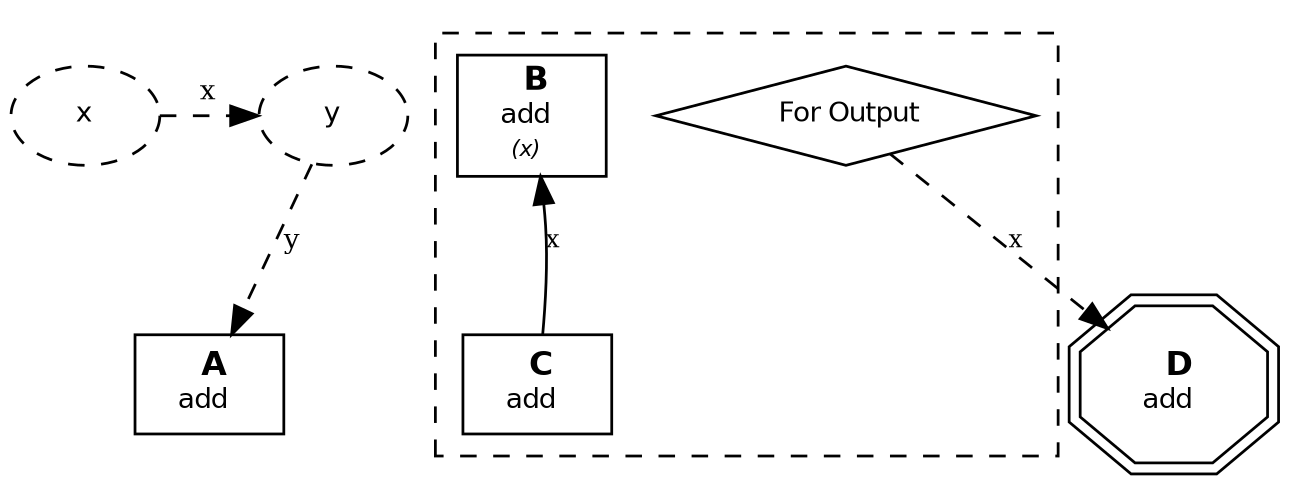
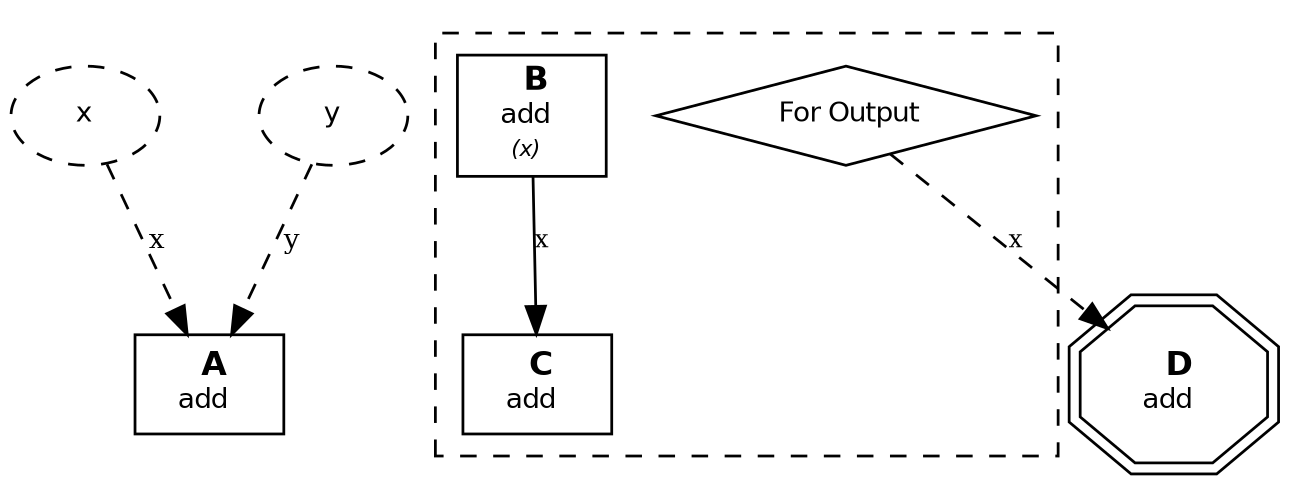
edge "x" -> "y": now "x" -> "A"
edge "C" -> "B": reversed
